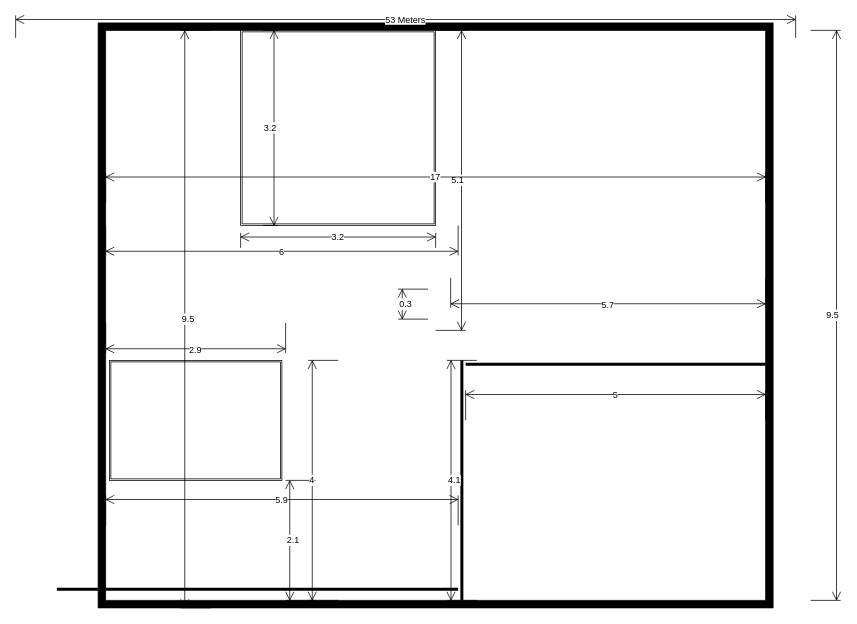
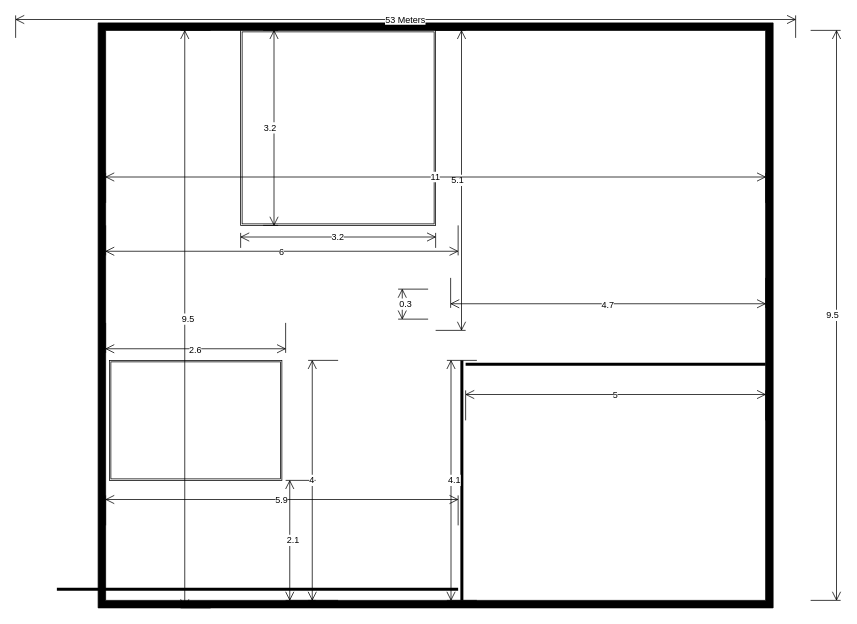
node "17": label "17" -> "11"
node "5.7": label "5.7" -> "4.7"
node "2.9": label "2.9" -> "2.6"
